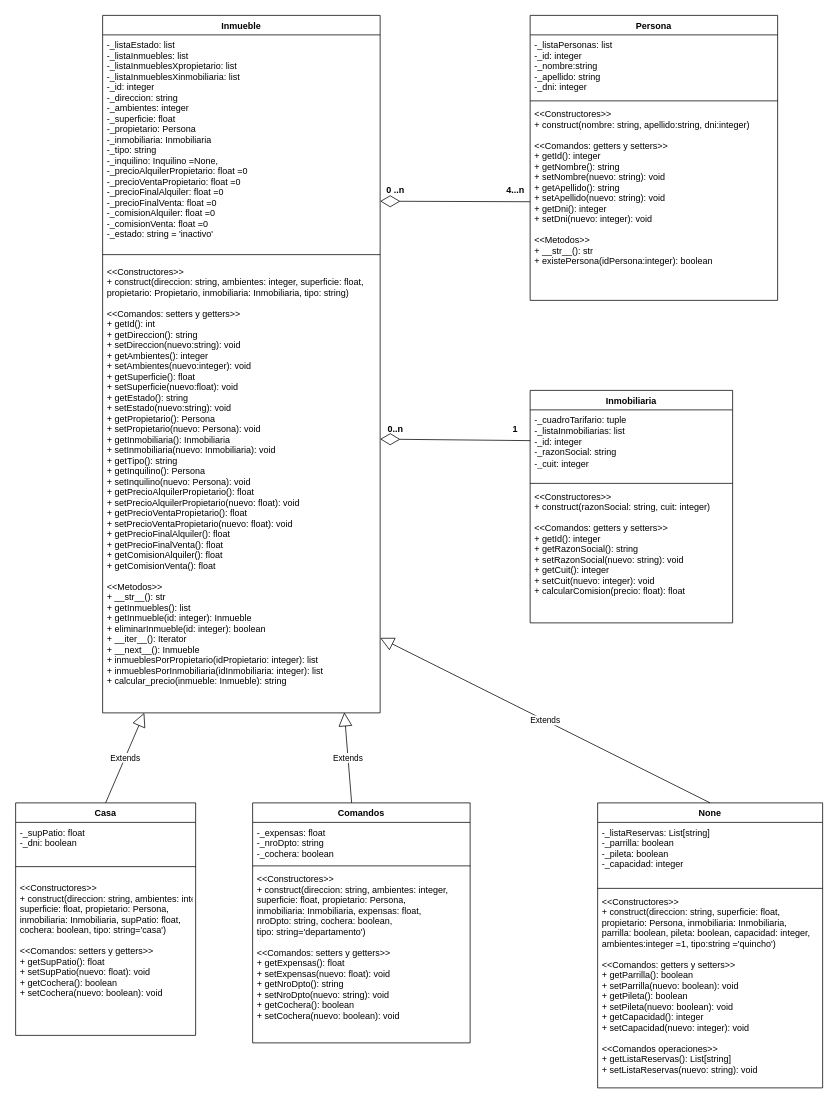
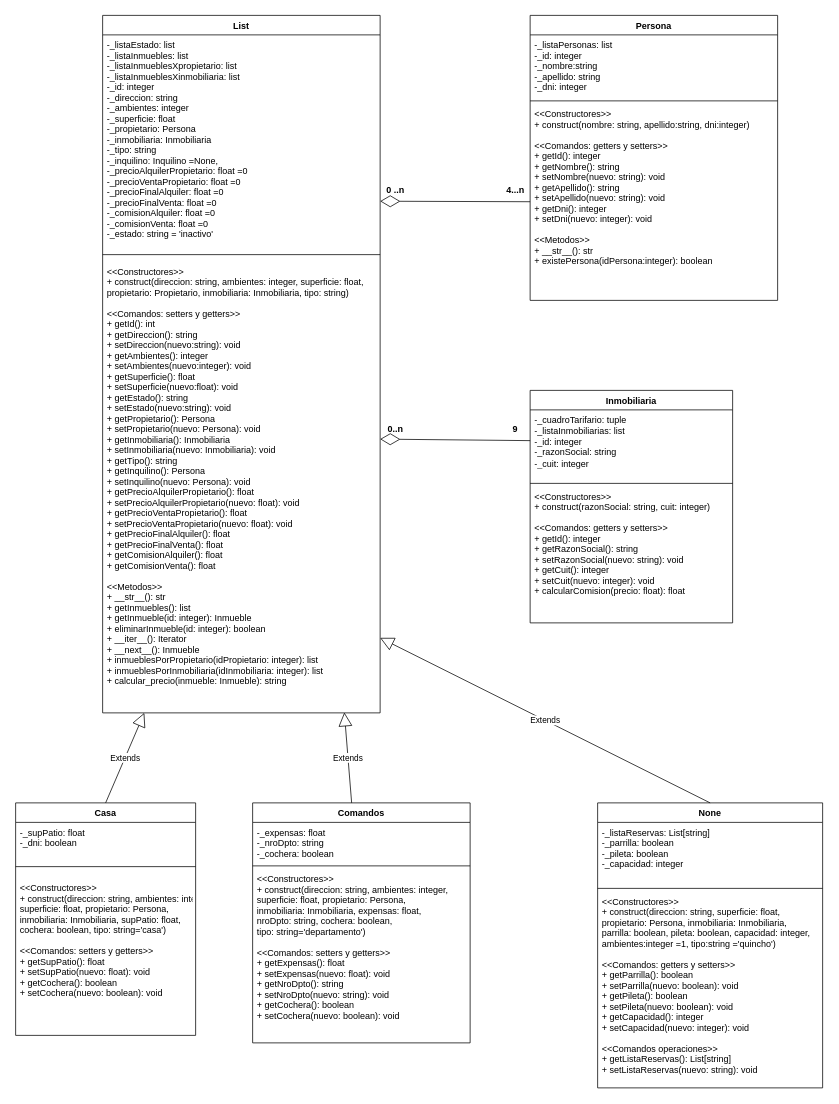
node "Inmueble": label "Inmueble" -> "List"
node "1": label "1" -> "9"
